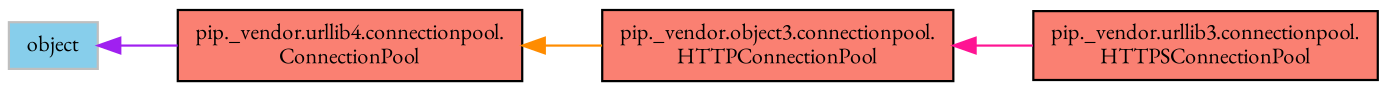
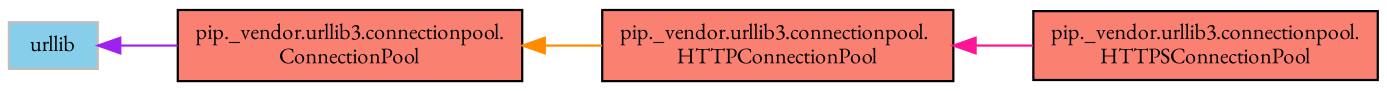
node "object": label "object" -> "urllib"
node "pip._vendor.urllib4.connectionpool. ConnectionPool": label "pip._vendor.urllib4.connectionpool. ConnectionPool" -> "pip._vendor.urllib3.connectionpool. ConnectionPool"
node "pip._vendor.object3.connectionpool. HTTPConnectionPool": label "pip._vendor.object3.connectionpool. HTTPConnectionPool" -> "pip._vendor.urllib3.connectionpool. HTTPConnectionPool"
